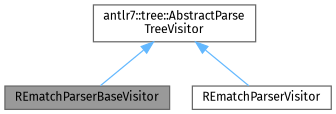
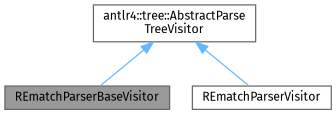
node "antlr7::tree::AbstractParse TreeVisitor": label "antlr7::tree::AbstractParse TreeVisitor" -> "antlr4::tree::AbstractParse TreeVisitor"
